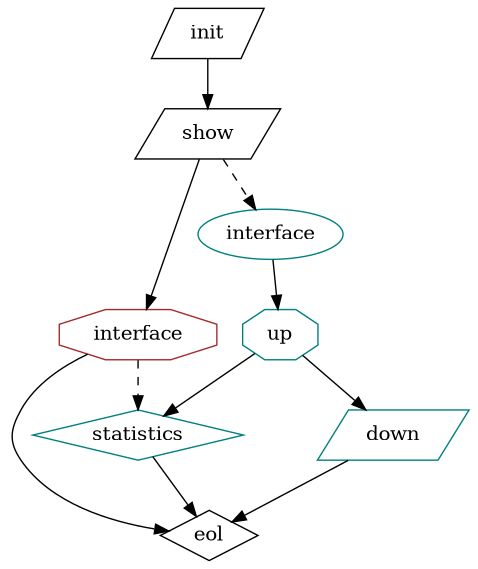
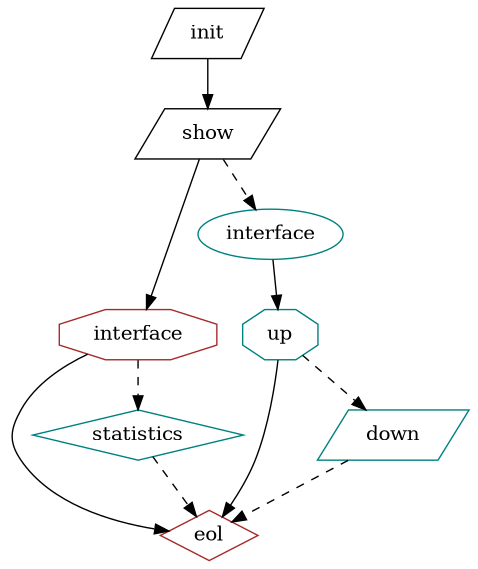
edge "up" -> "down": style solid -> dashed
edge "up" -> "statistics": now "up" -> "eol"
edge "statistics" -> "eol": style solid -> dashed
edge "down" -> "eol": style solid -> dashed
node "eol": color black -> brown
